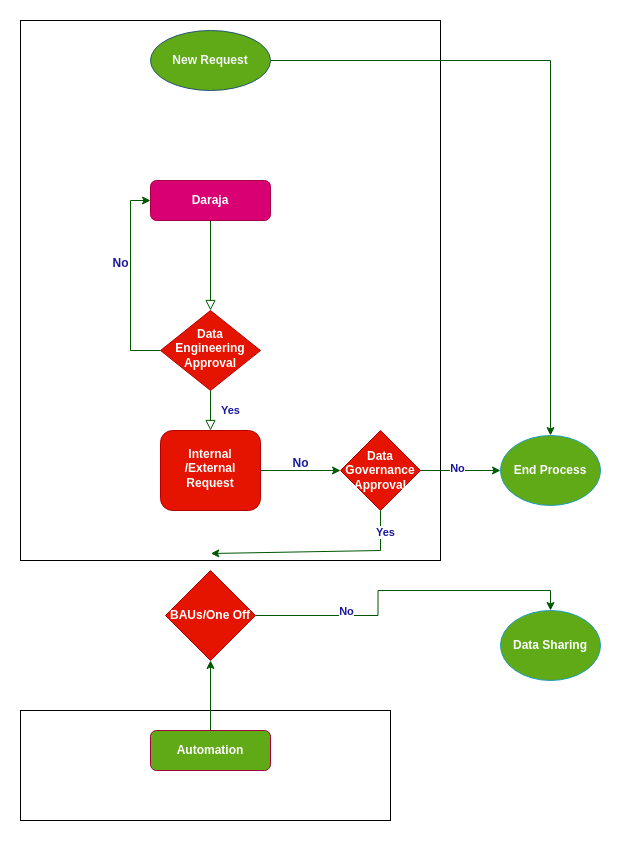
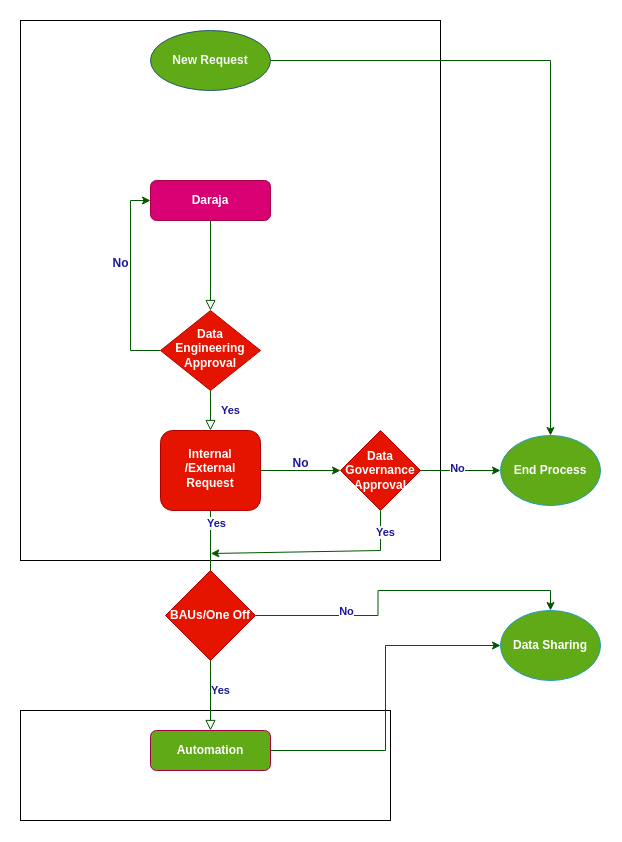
edge "Internal /External Request" -> "Automation": added, labels "Yes", "Yes"
edge "Automation" -> "BAUs/One Off": now "Automation" -> "Data Sharing"
